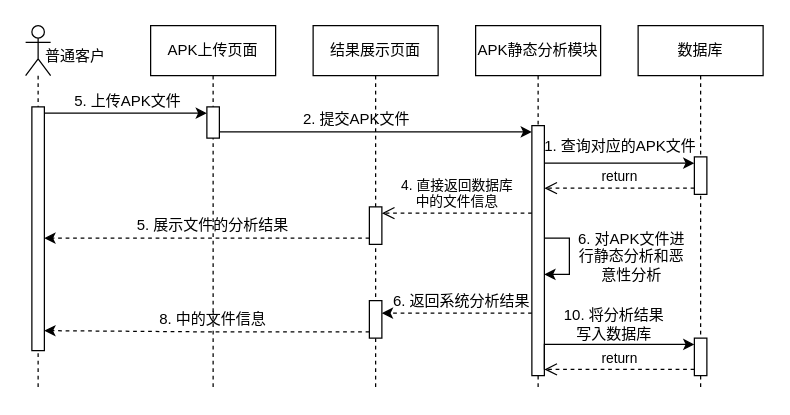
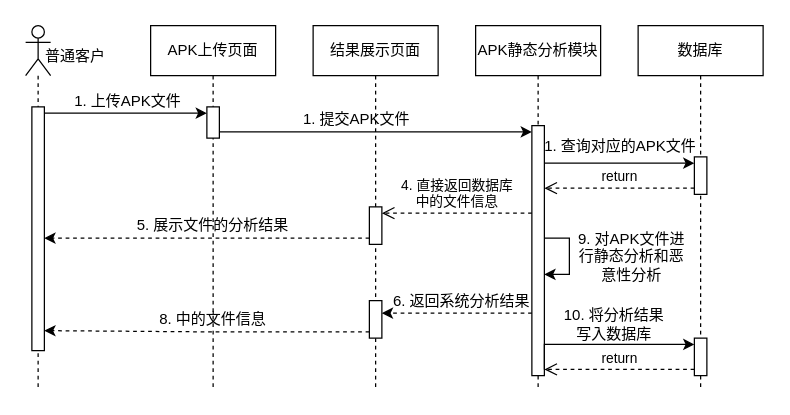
node "5. 上传APK文件": label "5. 上传APK文件" -> "1. 上传APK文件"
node "2. 提交APK文件": label "2. 提交APK文件" -> "1. 提交APK文件"
node "6. 对APK文件进行静态分析和恶意性分析": label "6. 对APK文件进行静态分析和恶意性分析" -> "9. 对APK文件进行静态分析和恶意性分析"
